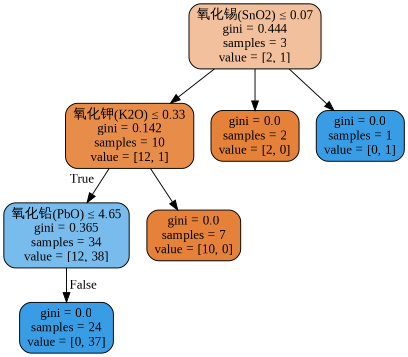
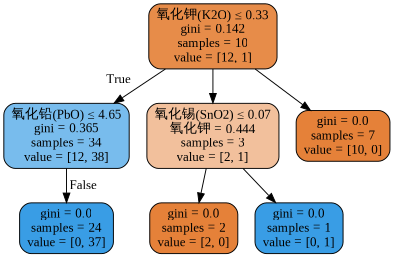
node "氧化锡(SnO2) ≤ 0.07": text "gini = 0.444" -> "氧化钾 = 0.444"
edge "氧化锡(SnO2) ≤ 0.07" -> "氧化钾(K2O) ≤ 0.33": reversed
